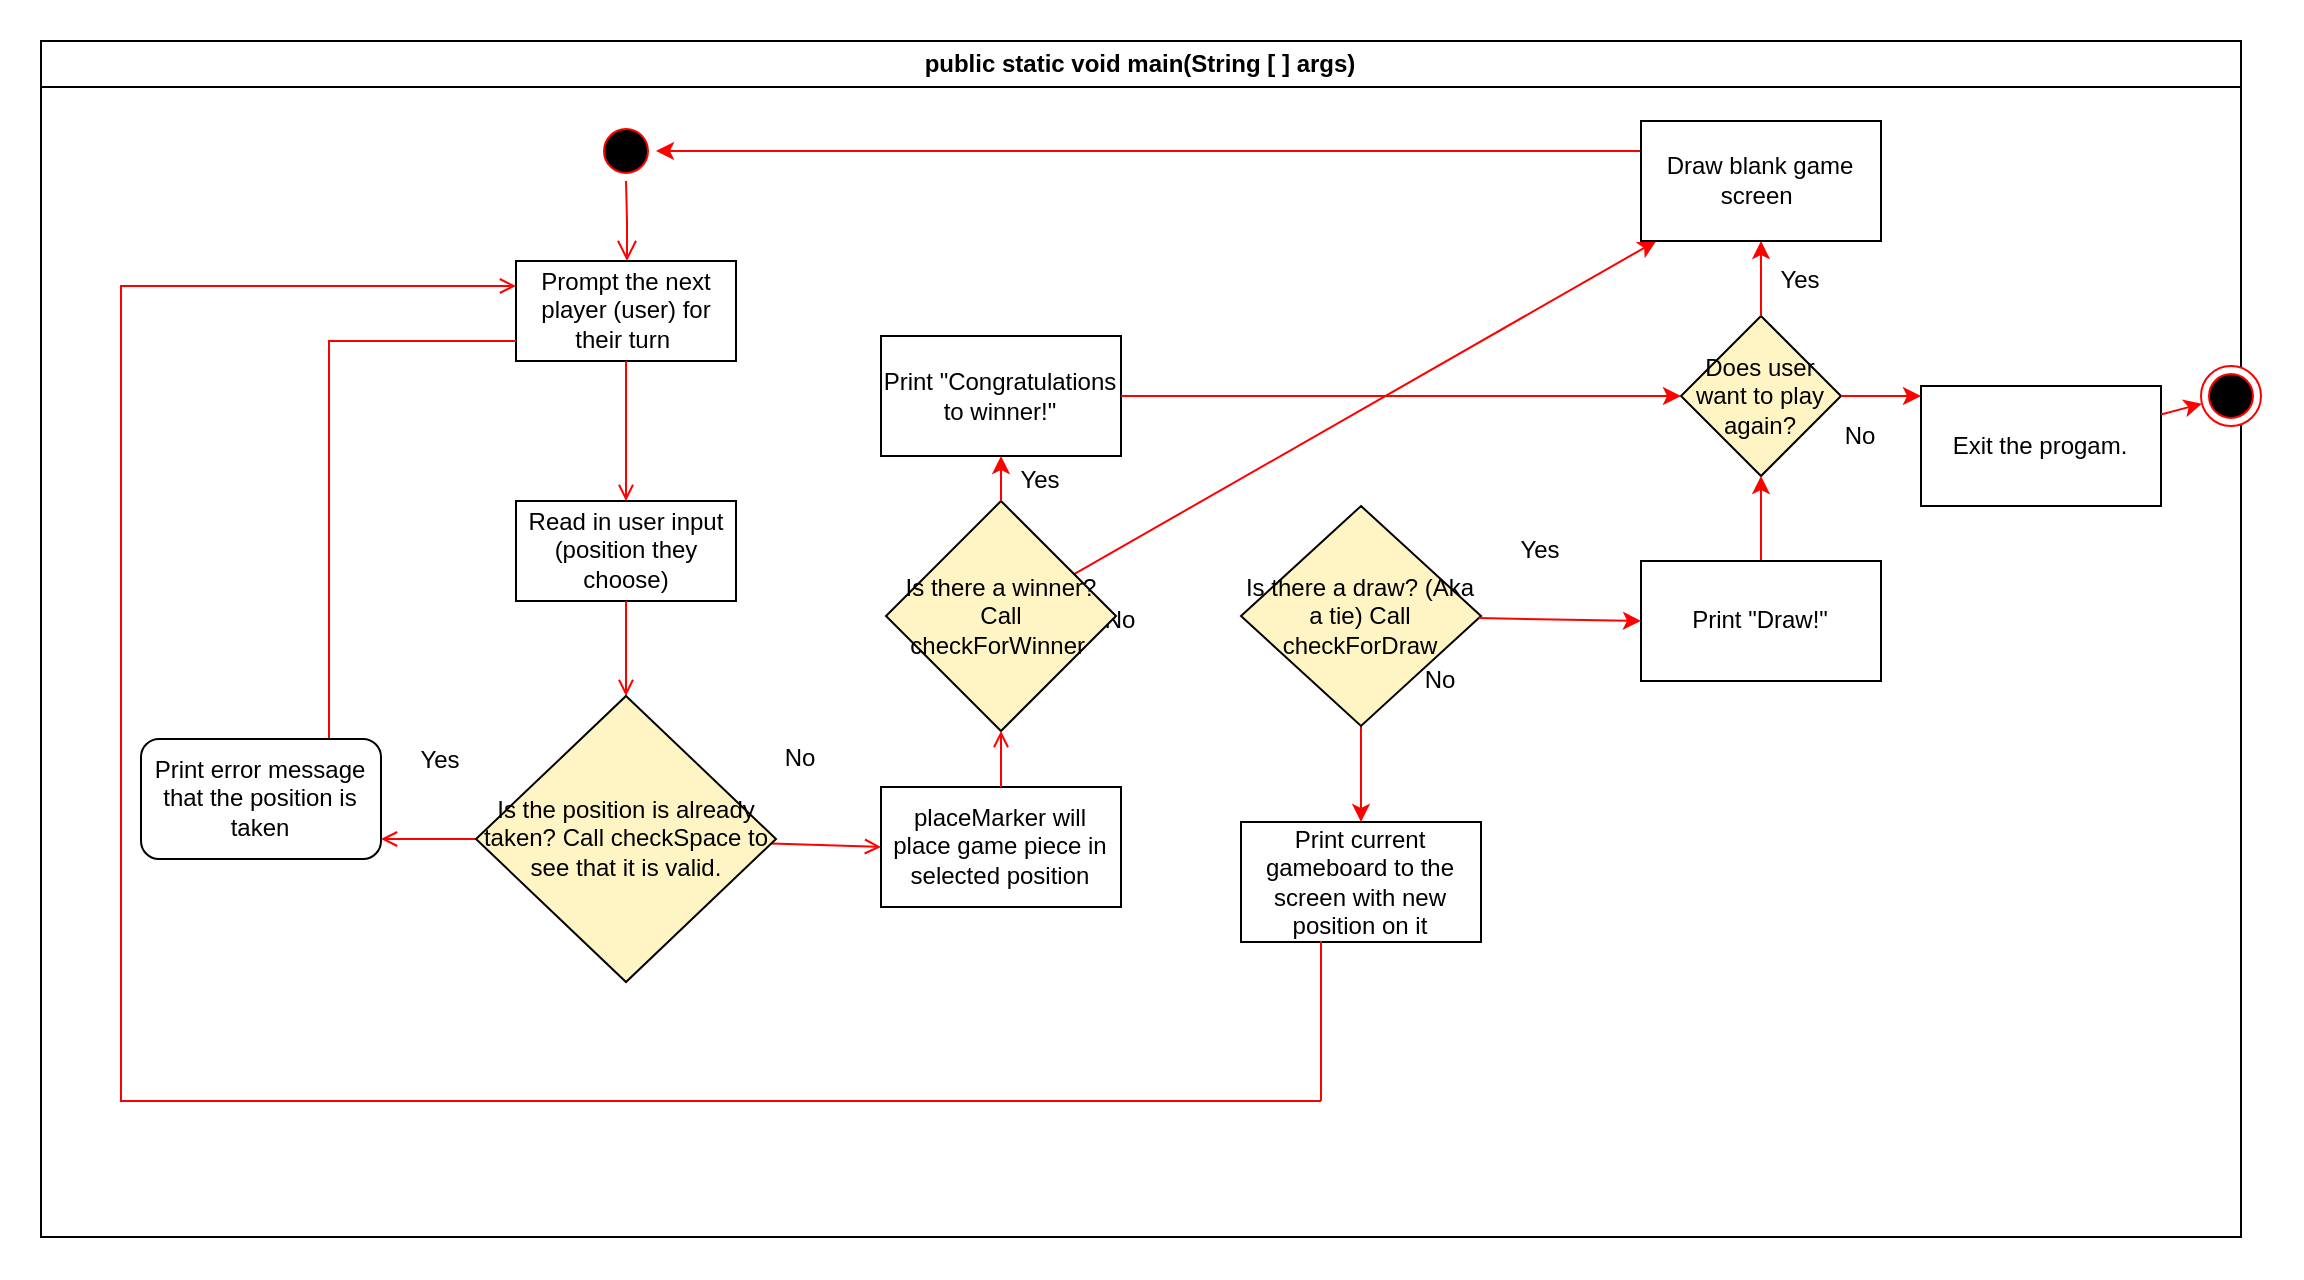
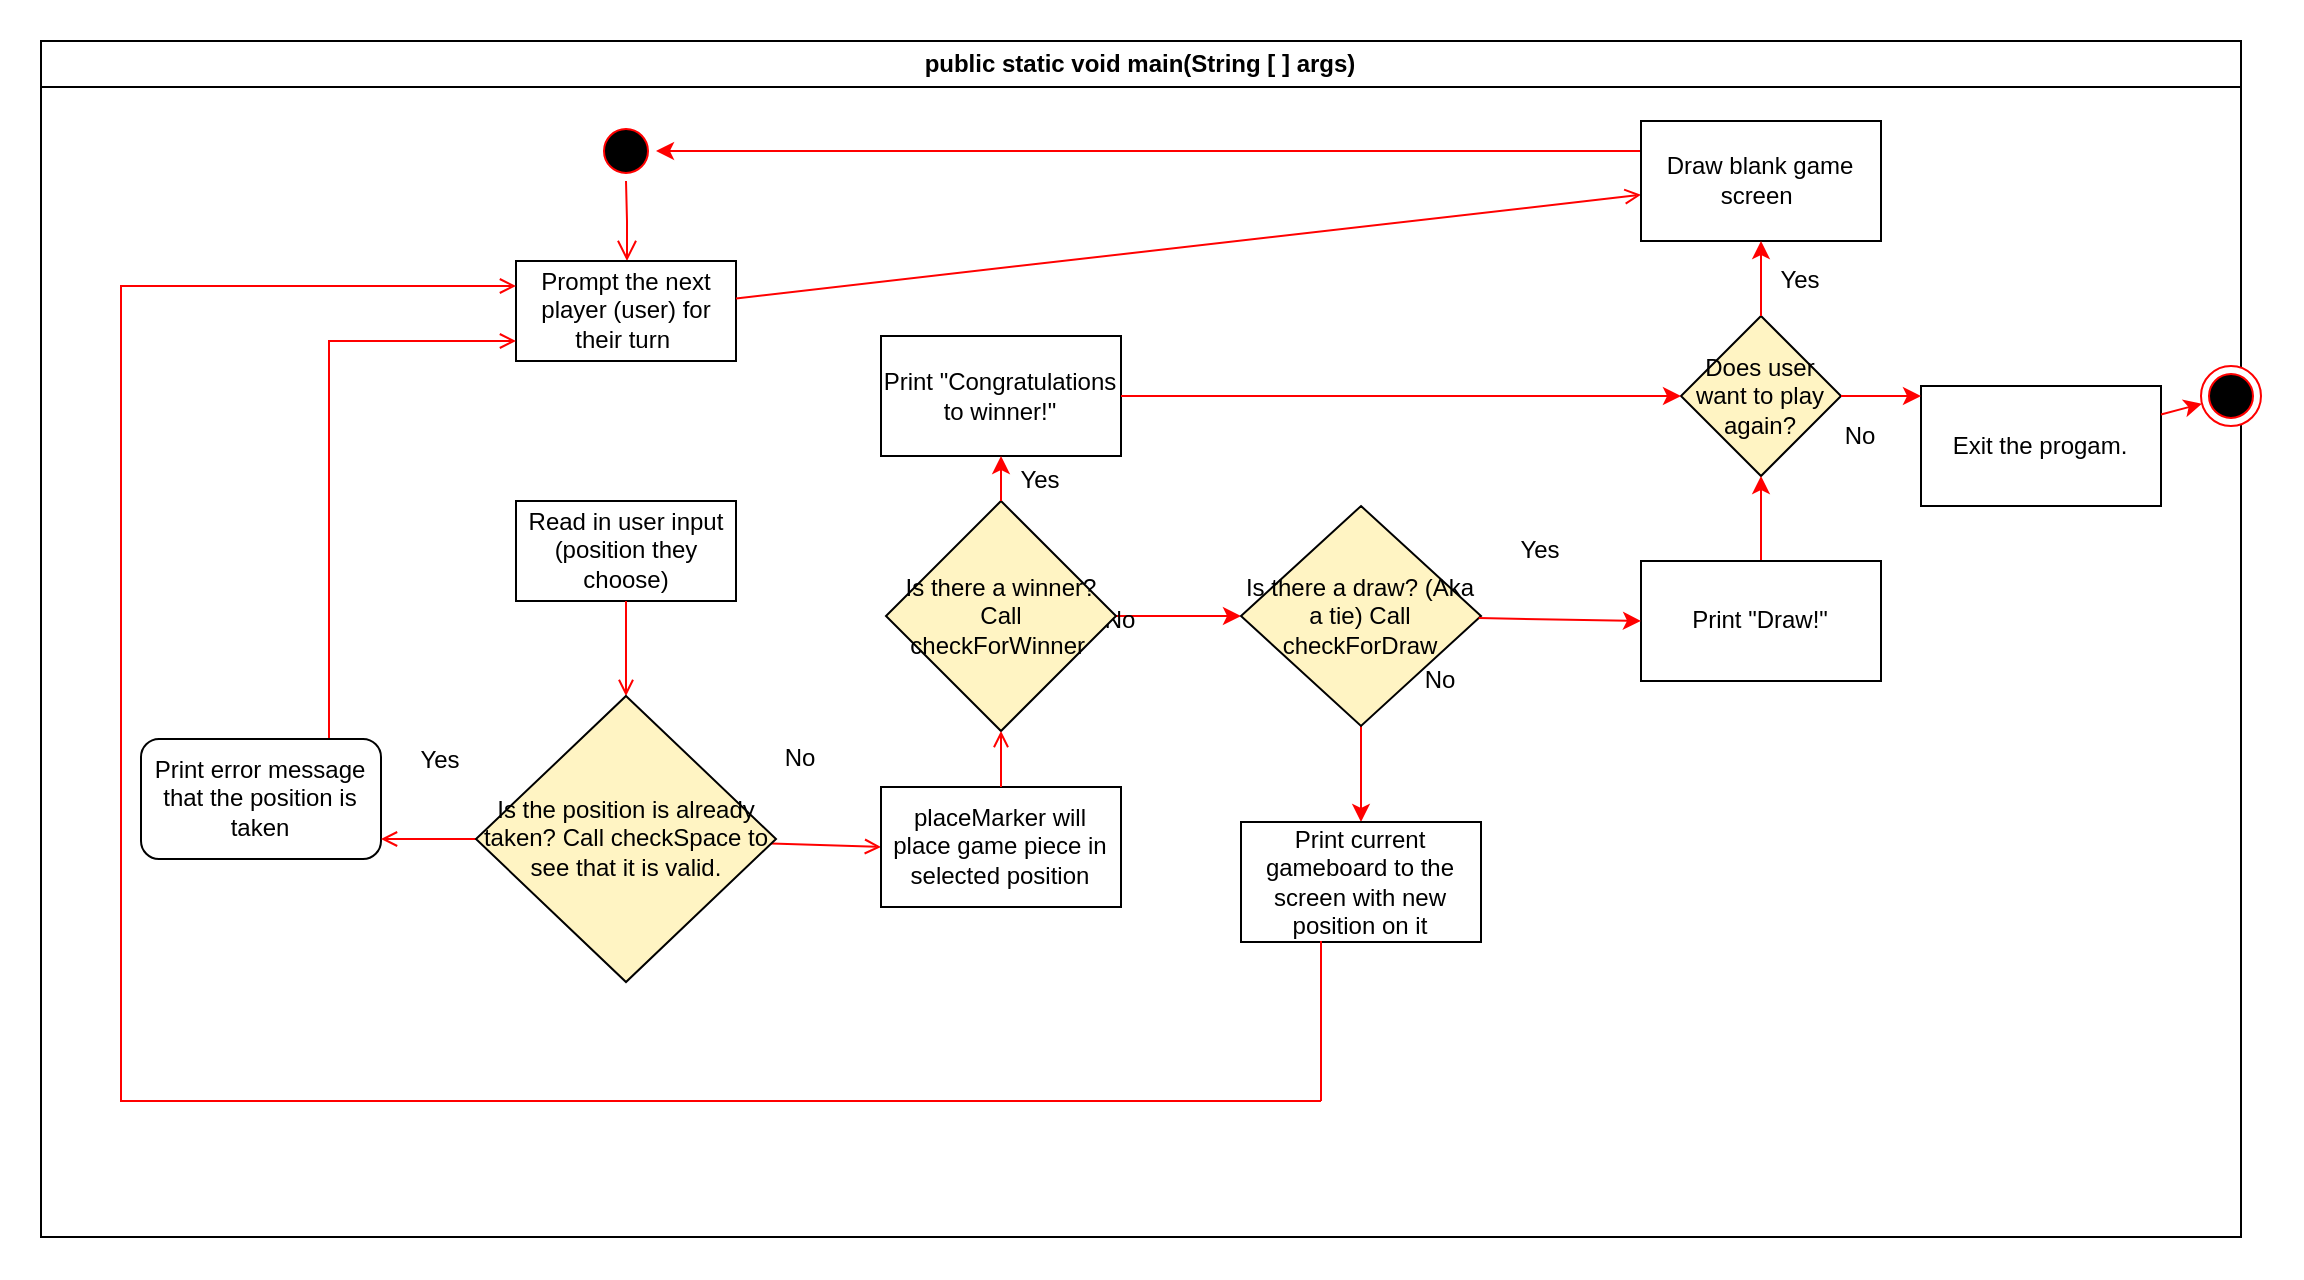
edge "Prompt the next player (user) for their turn" -- "Print error message that the position is taken": arrowhead none -> open
edge "Prompt the next player (user) for their turn" -> "Read in user input (position they choose)": now "Prompt the next player (user) for their turn" -> "Draw blank game screen"
edge "Is there a winner? Call checkForWinner" -> "Draw blank game screen": now "Is there a winner? Call checkForWinner" -> "Is there a draw? (Aka a tie) Call checkForDraw"
